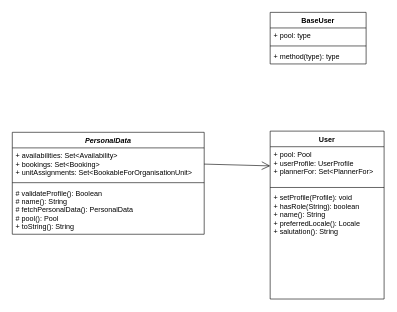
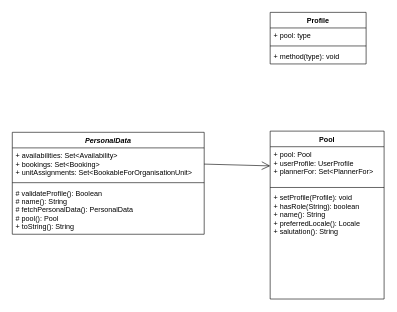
node "BaseUser": label "BaseUser" -> "Profile"
node "+ method(type): type": label "+ method(type): type" -> "+ method(type): void"
node "User": label "User" -> "Pool"
